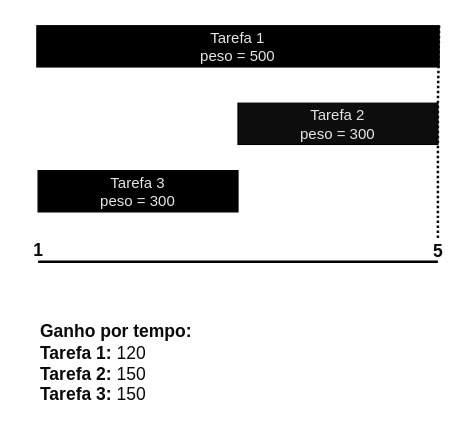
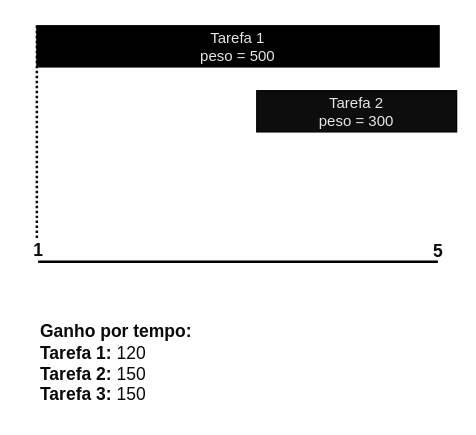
node "Tarefa 2 peso = 300": moved (338, 124) -> (357, 111)
edge "Tarefa 1 peso = 500" -- "1": added
edge "Tarefa 1 peso = 500" -- "5": removed
node "Tarefa 3 peso = 300": removed
